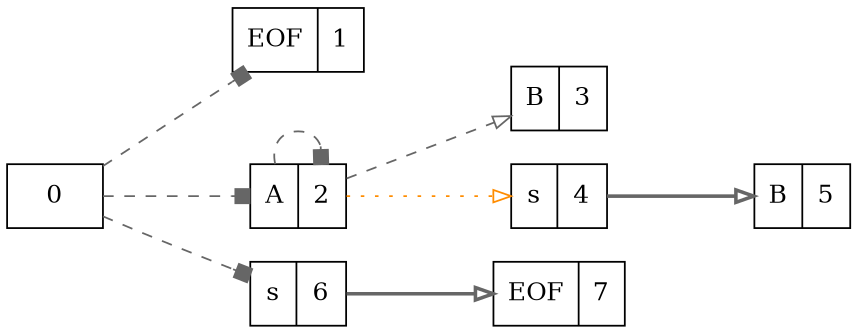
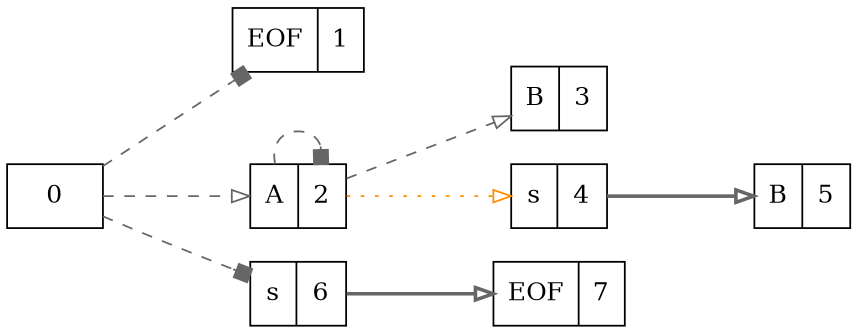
edge "0" -> "A": arrowhead box -> onormal
